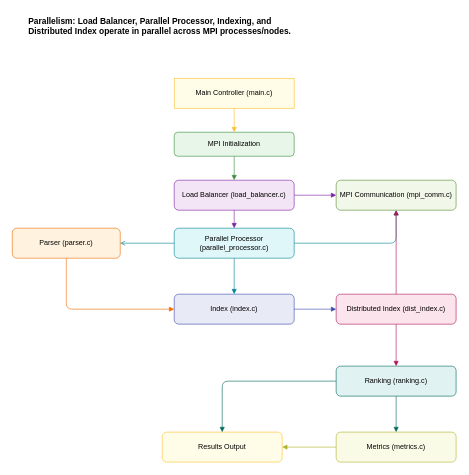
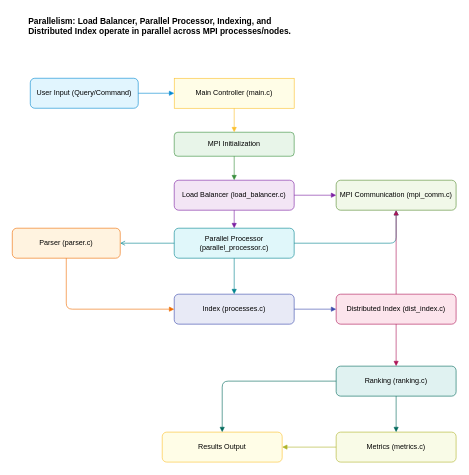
node "User Input (Query/Command)": added
edge "User Input (Query/Command)" -> "Main Controller (main.c)": added
node "Index (index.c)": label "Index (index.c)" -> "Index (processes.c)"
